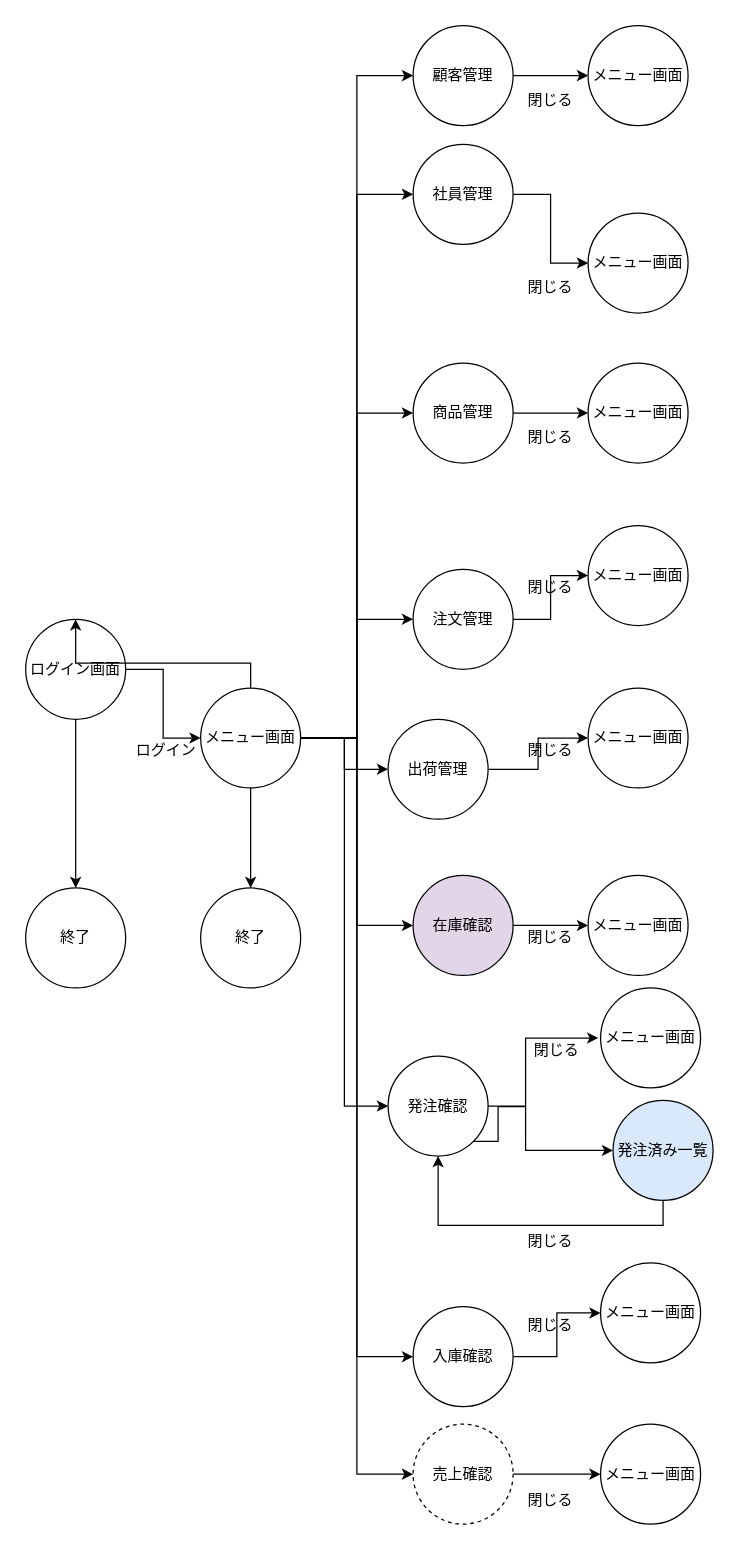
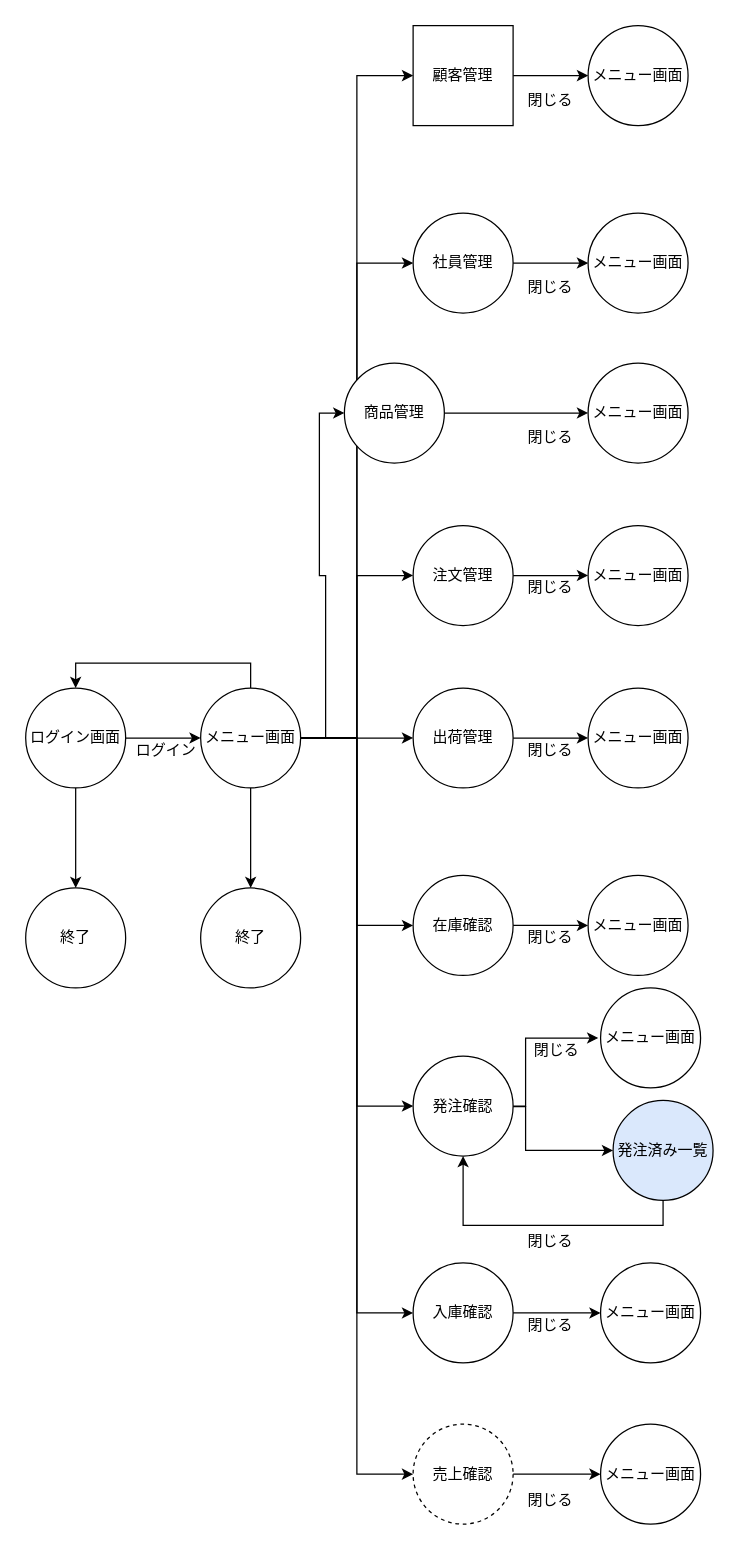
node "顧客管理": shape ellipse -> rectangle
node "社員管理": moved (463, 194) -> (463, 263)
node "商品管理": moved (463, 413) -> (394, 413)
node "注文管理": moved (463, 619) -> (463, 576)
node "ログイン画面": moved (76, 669) -> (76, 738)
node "出荷管理": moved (438, 769) -> (463, 738)
node "在庫確認": fillcolor #e1d5e7 -> #ffffff
node "発注確認": moved (438, 1106) -> (463, 1106)
node "入庫確認": moved (463, 1357) -> (463, 1313)
